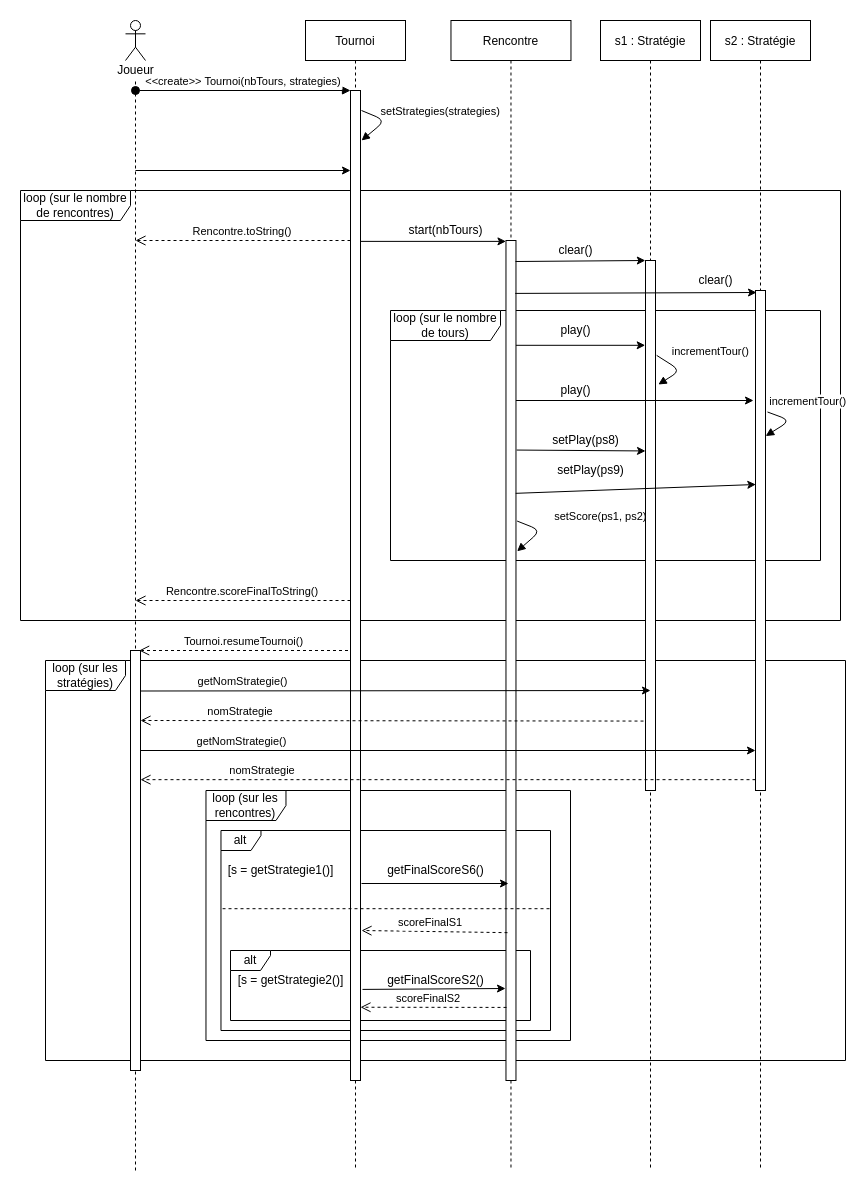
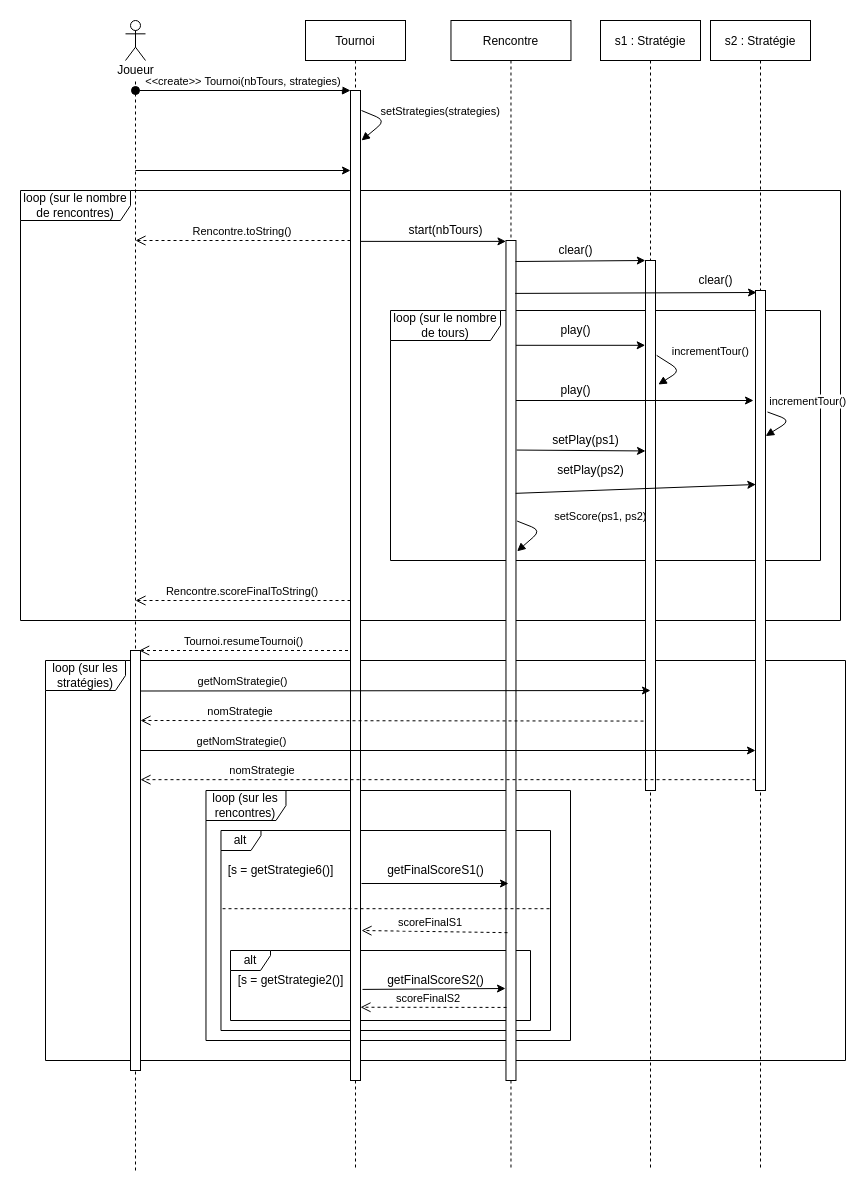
node "setPlay(ps8)": label "setPlay(ps8)" -> "setPlay(ps1)"
node "setPlay(ps9)": label "setPlay(ps9)" -> "setPlay(ps2)"
node "[s = getStrategie1()]": label "[s = getStrategie1()]" -> "[s = getStrategie6()]"
node "getFinalScoreS6()": label "getFinalScoreS6()" -> "getFinalScoreS1()"
